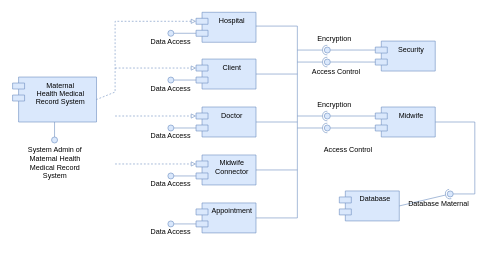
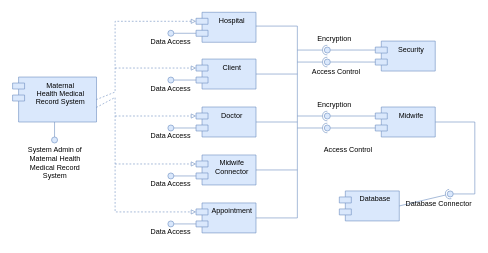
edge "Maternal Health Medical Record System" -> "Appointment": added
node "Database Maternal": label "Database Maternal" -> "Database Connector"
